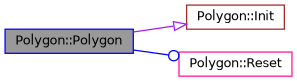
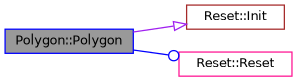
node "Polygon::Init": label "Polygon::Init" -> "Reset::Init"
node "Polygon::Reset": label "Polygon::Reset" -> "Reset::Reset"
